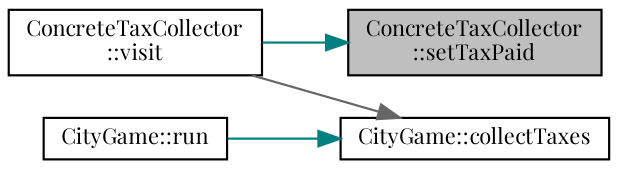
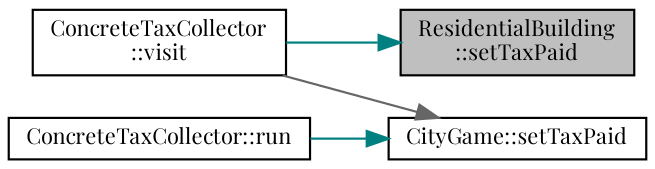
node "ConcreteTaxCollector ::setTaxPaid": label "ConcreteTaxCollector ::setTaxPaid" -> "ResidentialBuilding ::setTaxPaid"
node "CityGame::run": label "CityGame::run" -> "ConcreteTaxCollector::run"
node "CityGame::collectTaxes": label "CityGame::collectTaxes" -> "CityGame::setTaxPaid"
